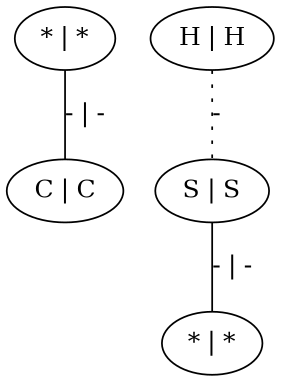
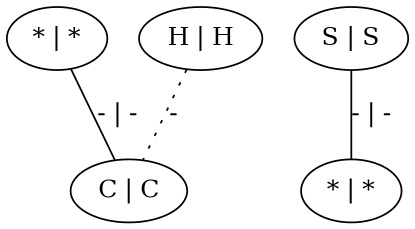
edge "H | H" -- "S | S": now "H | H" -- "C | C"
